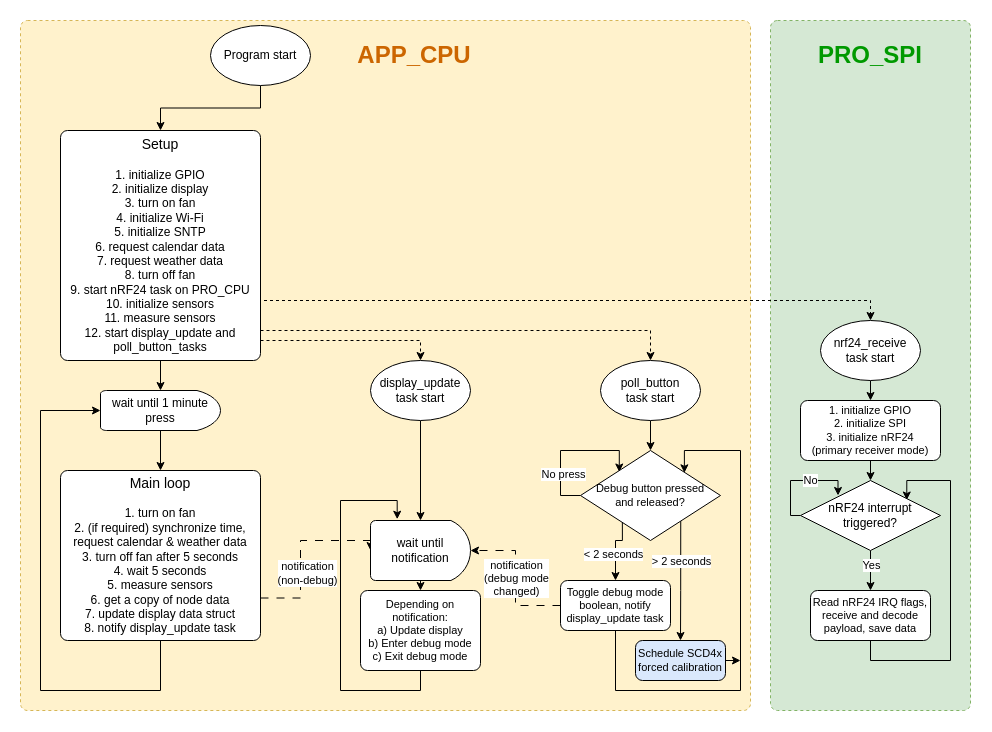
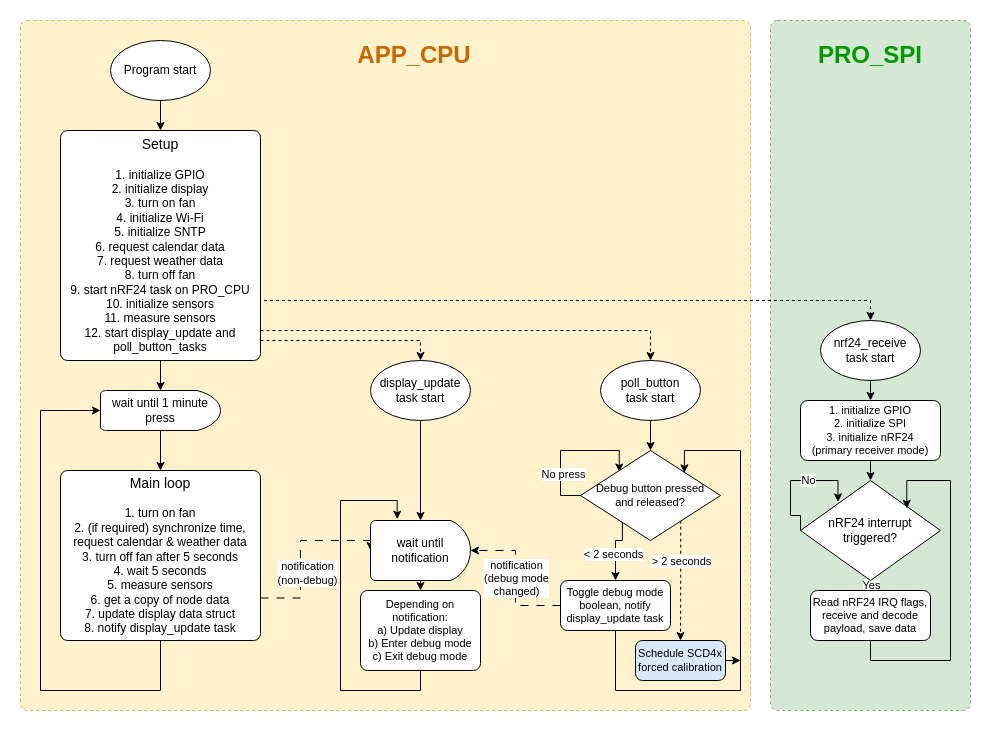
node "Program start": moved (261, 56) -> (161, 71)
node "nRF24 interrupt triggered?": size 140x70 -> 140x100
edge "Debug button pressed and released?" -> "Schedule SCD4x forced calibration": style solid -> dashed
